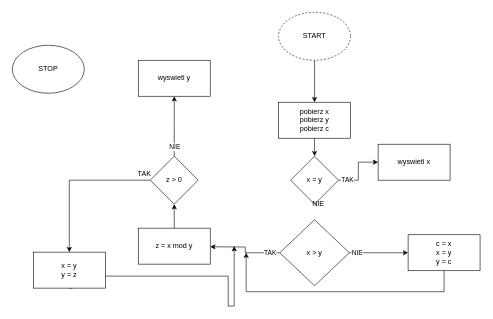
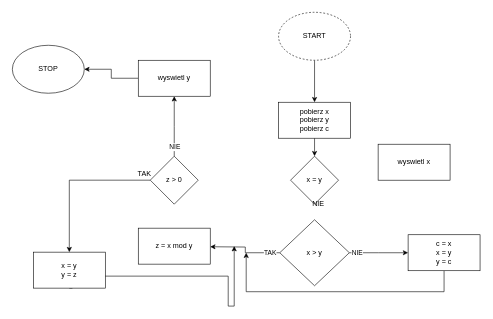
edge "wyswietl y" -> "STOP": added
edge "x = y" -> "wyswietl x": removed, label "TAK"
edge "z = x mod y" -> "z > 0": removed
